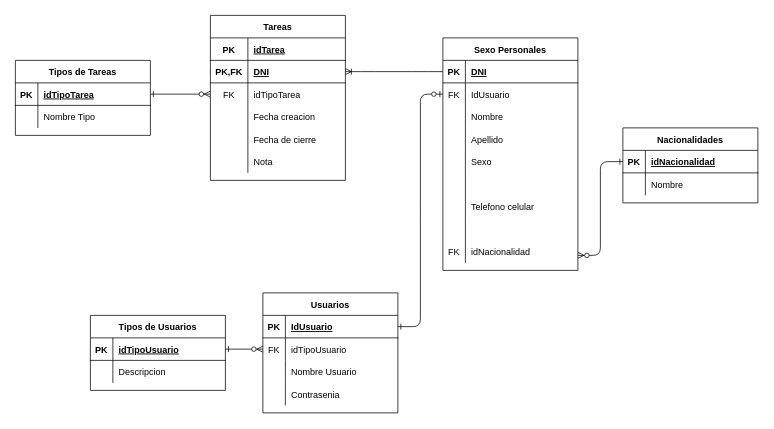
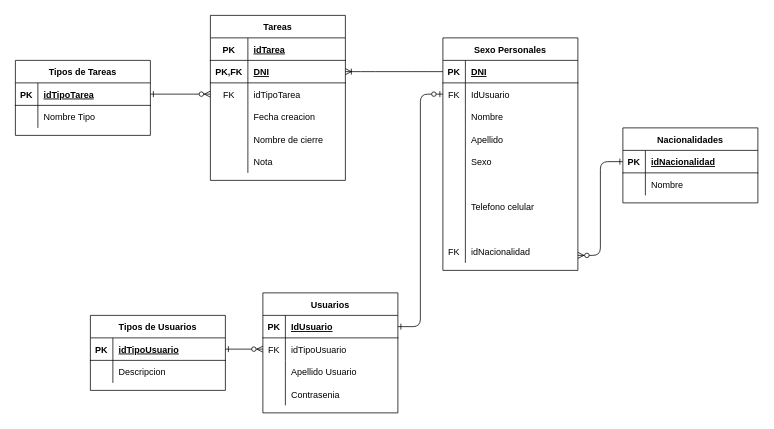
node "Fecha de cierre": label "Fecha de cierre" -> "Nombre de cierre"
node "Nombre Usuario": label "Nombre Usuario" -> "Apellido Usuario"
